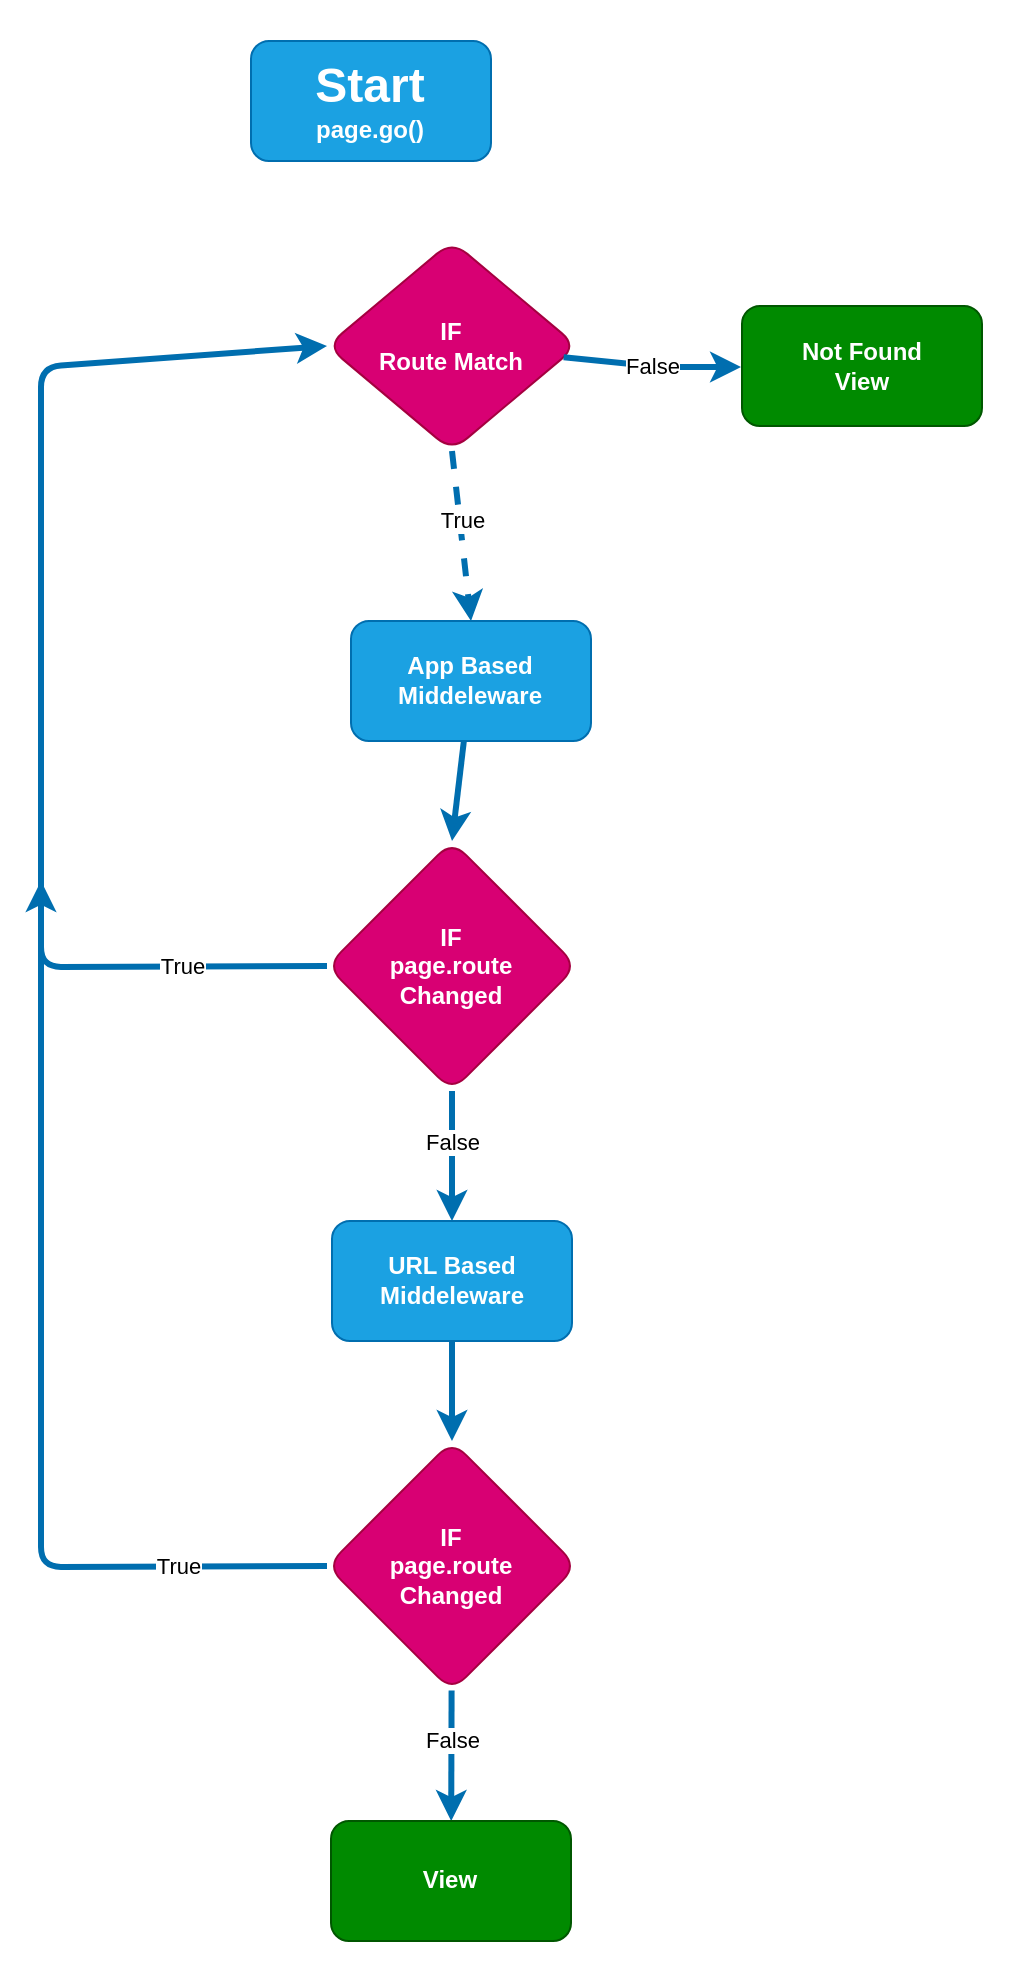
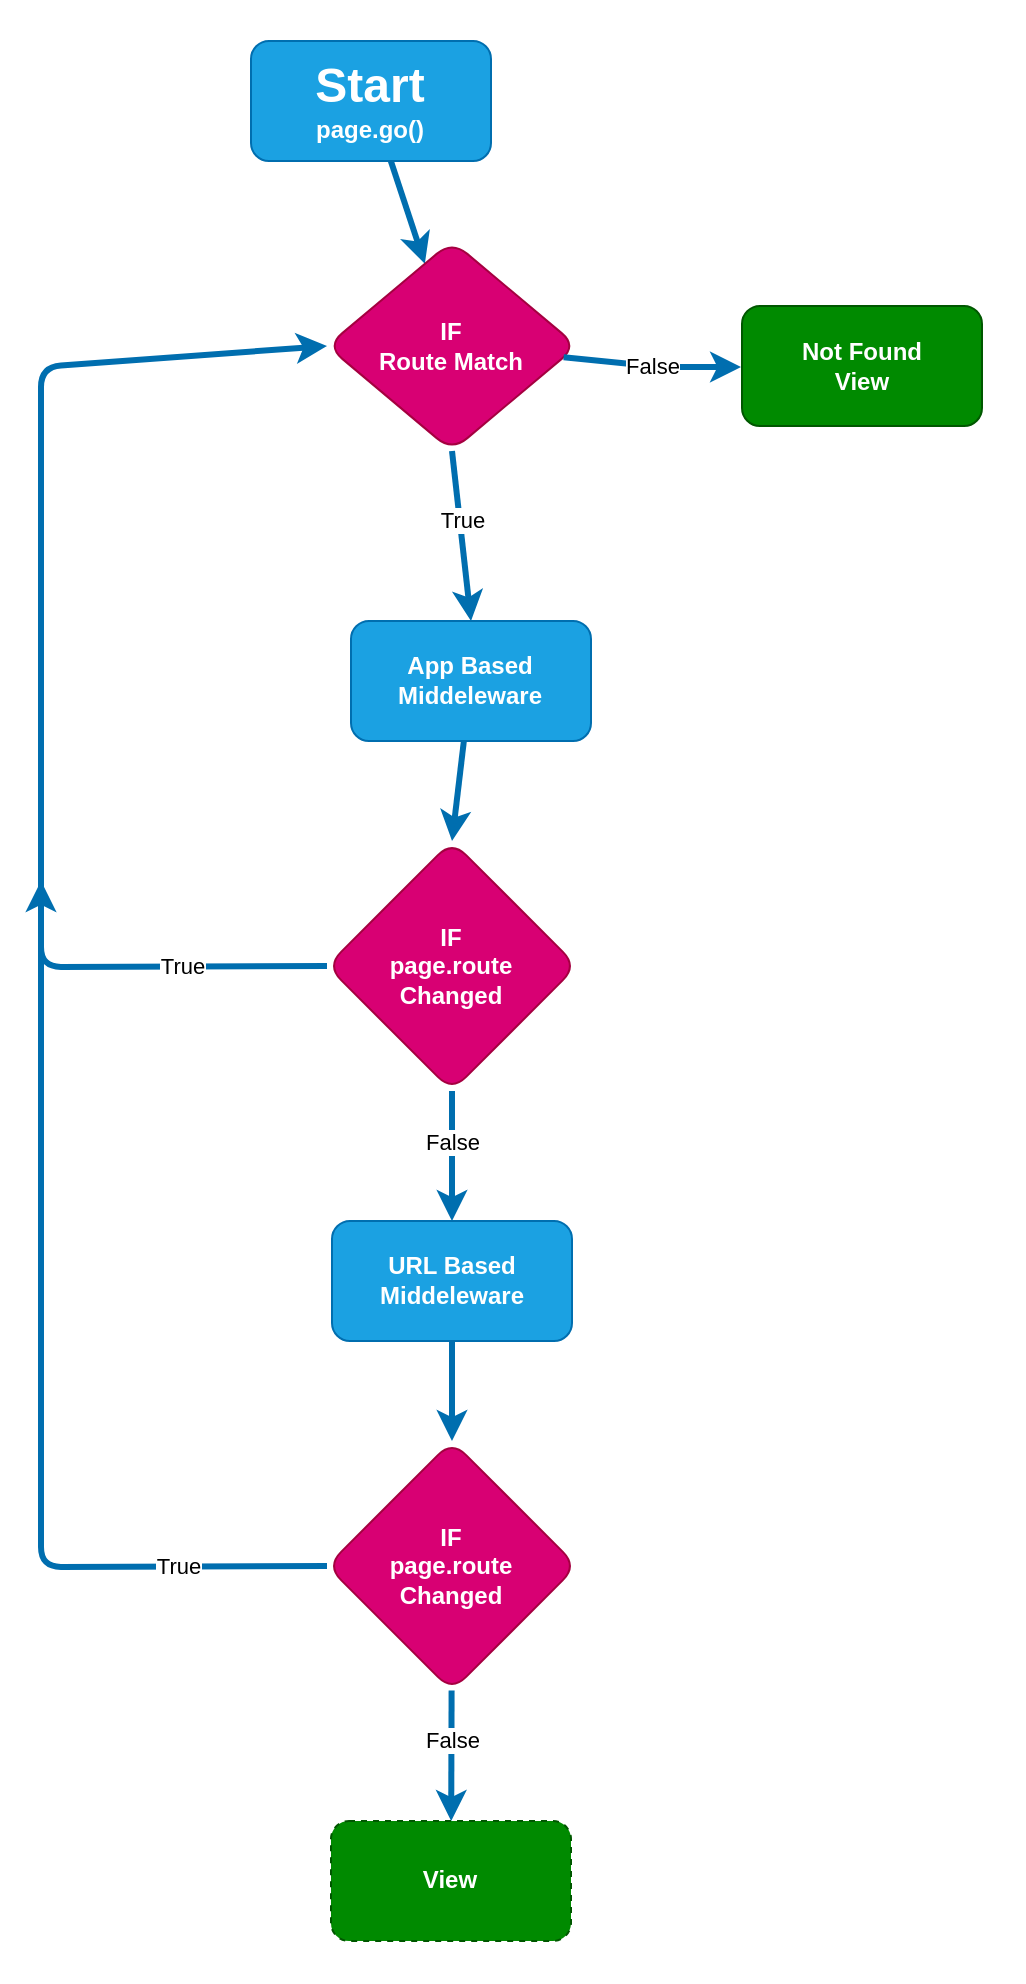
edge "Start page.go()" -> "IF Route Match": added
edge "IF Route Match" -> "App Based Middeleware": style dashed -> solid
node "View": style solid -> dashed
